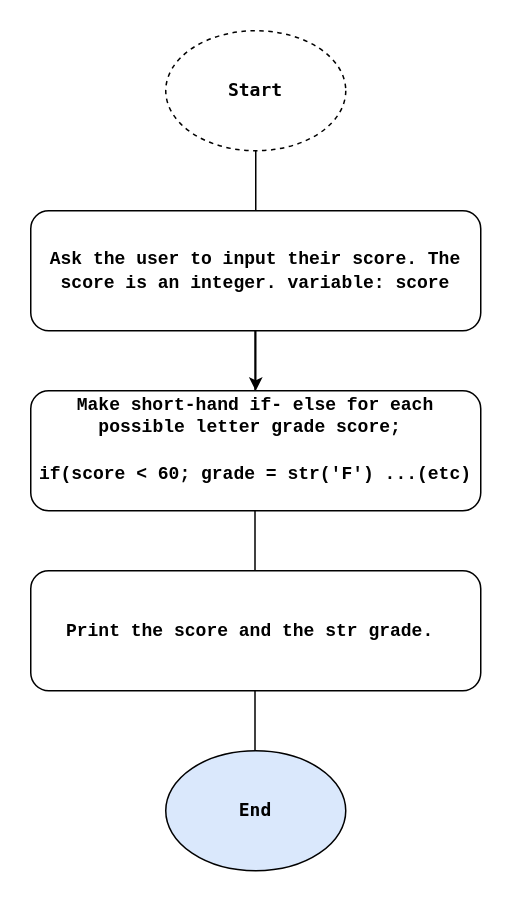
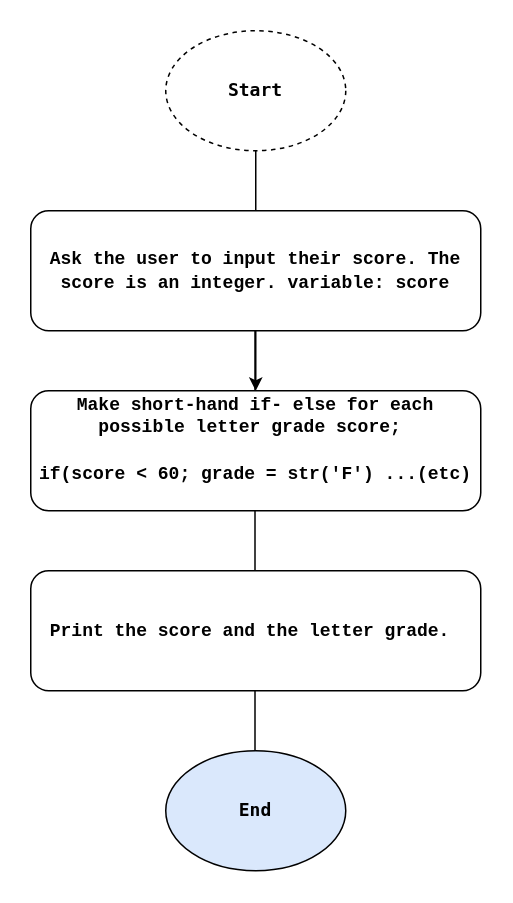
node "Print the score and the str grade.": label "Print the score and the str grade." -> "Print the score and the letter grade."
